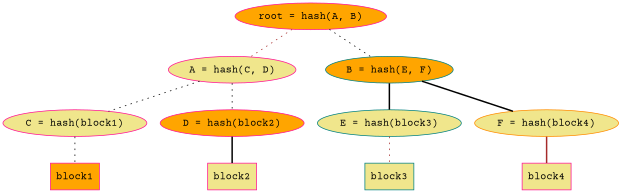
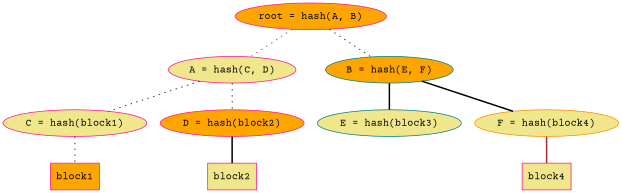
node "block3": removed
